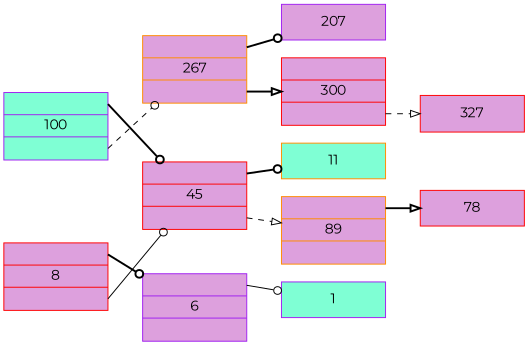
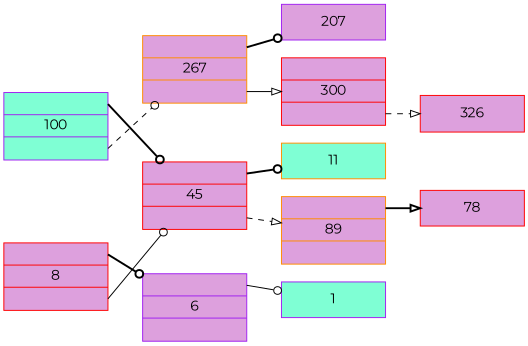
edge "267" -> "300": style bold -> solid
node "327": label "327" -> "326"
